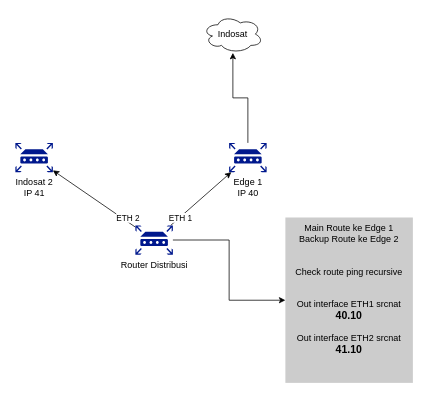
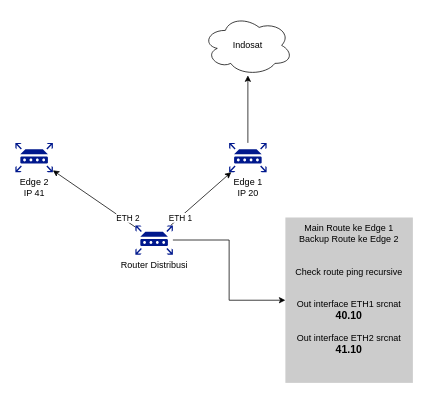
node "Indosat": size 60x38 -> 90x60
node "Indosat 2 IP 41": label "Indosat 2 IP 41" -> "Edge 2 IP 41"
node "Edge 1 IP 40": label "Edge 1 IP 40" -> "Edge 1 IP 20"
